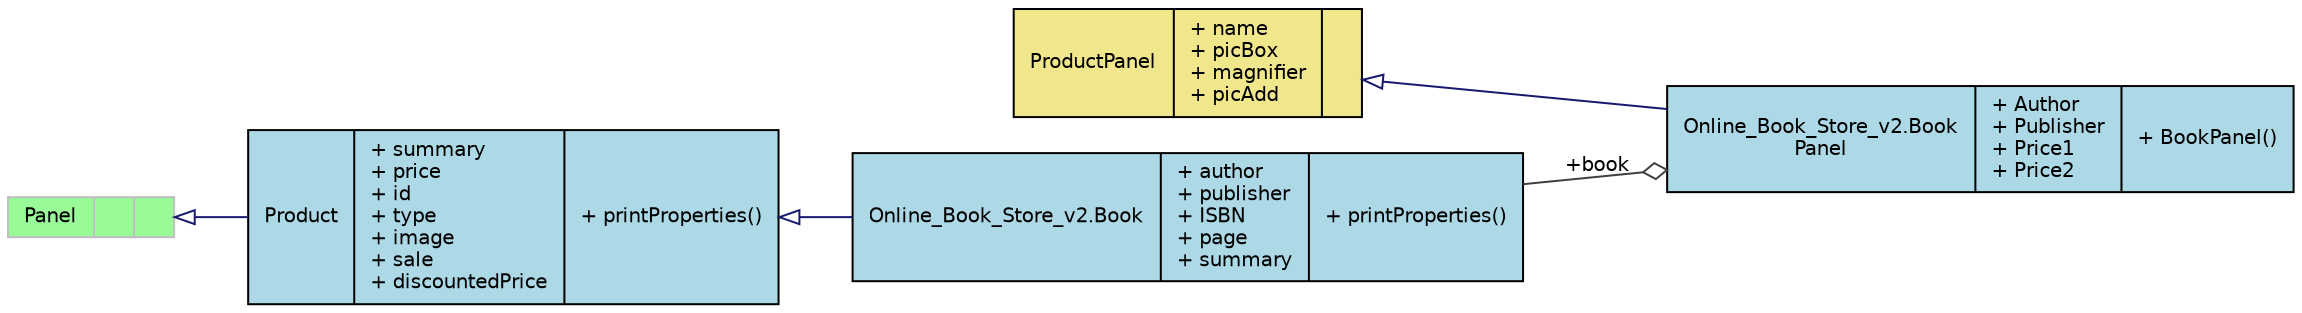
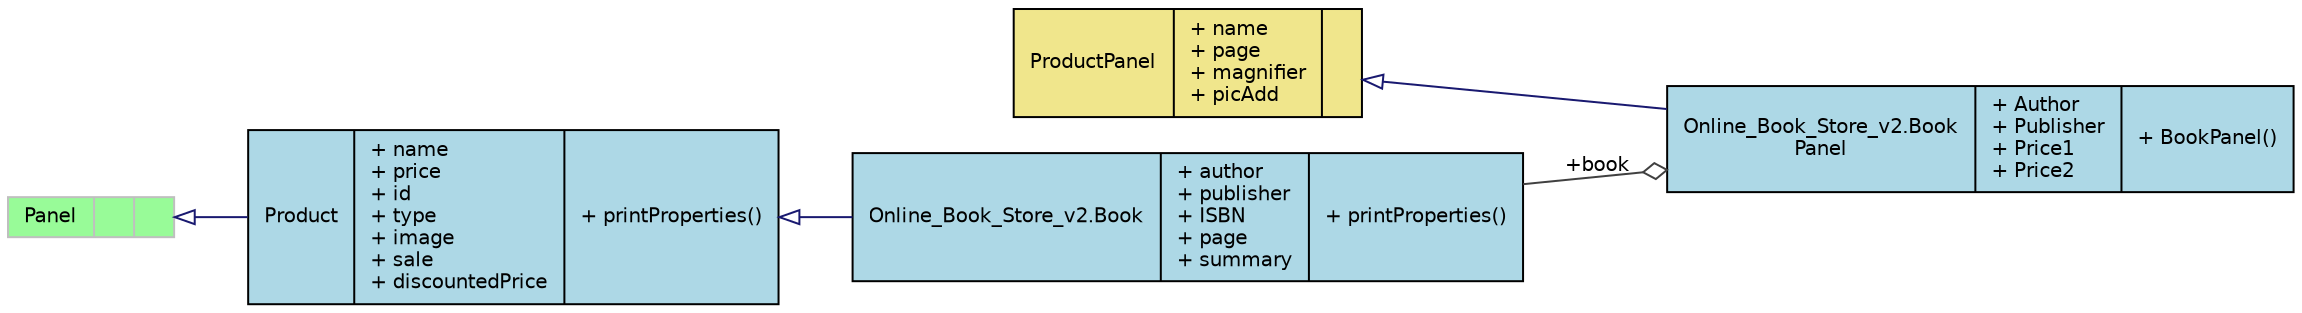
node "ProductPanel": text "+ picBox" -> "+ page"
node "Product": text "+ summary" -> "+ name"
